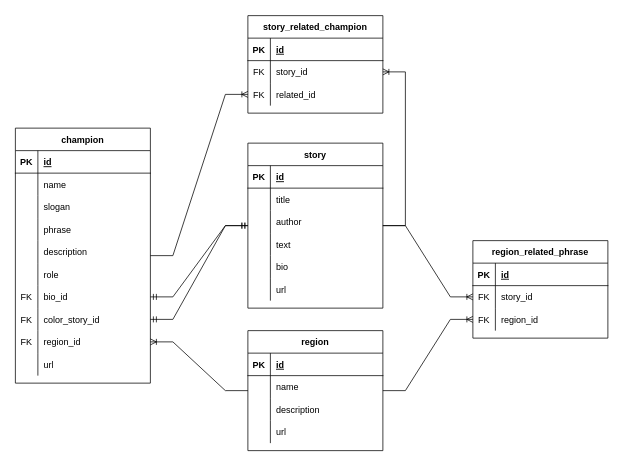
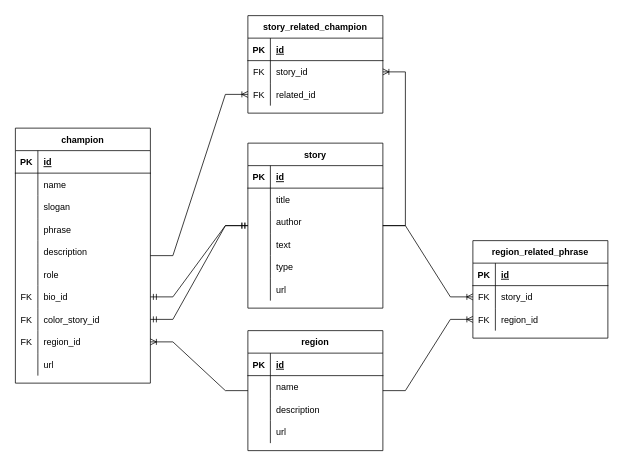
node "bio": label "bio" -> "type"
